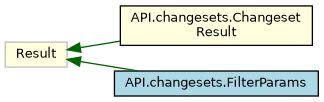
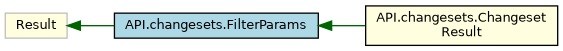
edge "API.changesets.Changeset Result" -> "Result": now "API.changesets.Changeset Result" -> "API.changesets.FilterParams"
